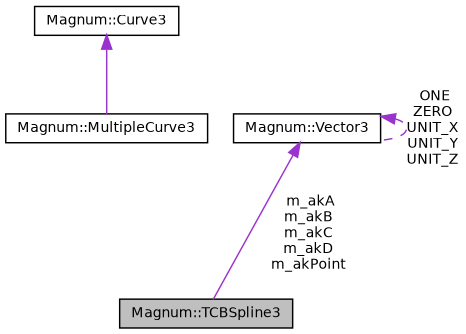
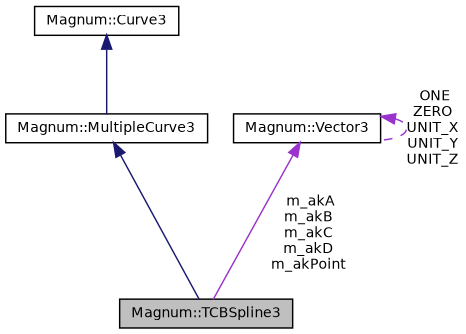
edge "Magnum::MultipleCurve3" -> "Magnum::Curve3": color darkorchid3 -> midnightblue
edge "Magnum::TCBSpline3" -> "Magnum::MultipleCurve3": added
